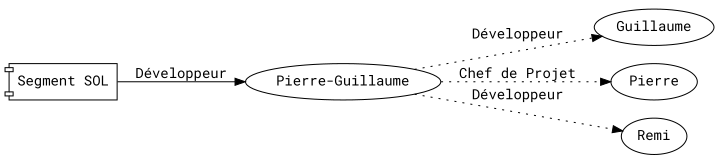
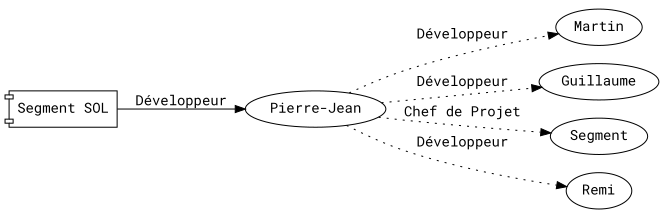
node "Martin": added
node "Pierre-Guillaume": label "Pierre-Guillaume" -> "Pierre-Jean"
node "Pierre": label "Pierre" -> "Segment"
